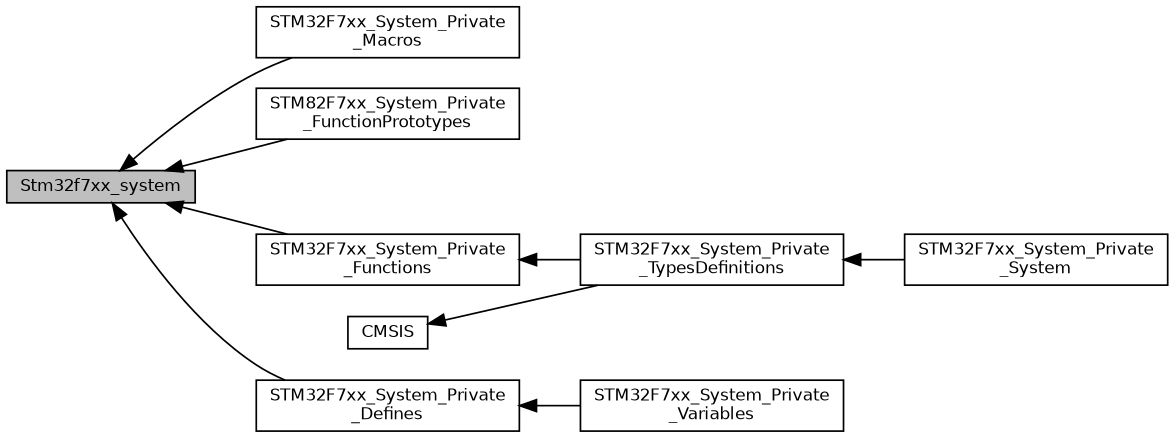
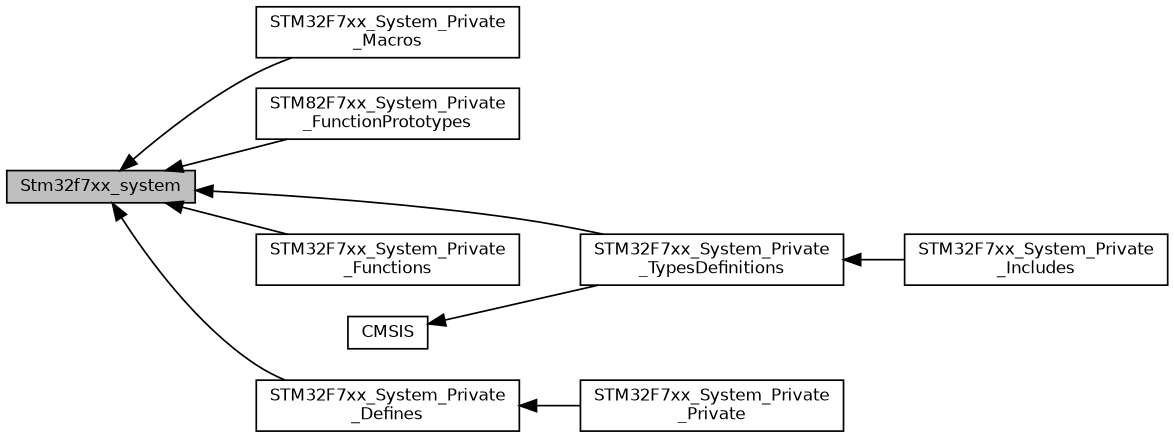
edge "STM32F7xx_System_Private _TypesDefinitions" -> "STM32F7xx_System_Private _Functions": now "STM32F7xx_System_Private _TypesDefinitions" -> "Stm32f7xx_system"
node "STM32F7xx_System_Private _System": label "STM32F7xx_System_Private _System" -> "STM32F7xx_System_Private _Includes"
node "STM32F7xx_System_Private _Variables": label "STM32F7xx_System_Private _Variables" -> "STM32F7xx_System_Private _Private"
